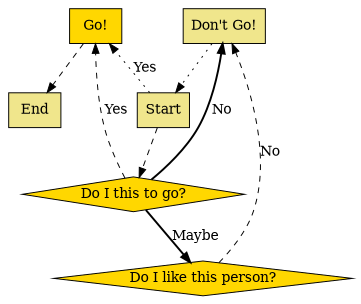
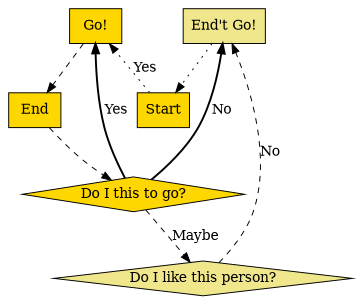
node "Don't Go!": label "Don't Go!" -> "End't Go!"
node "End": fillcolor khaki -> gold
node "Start": fillcolor khaki -> gold
edge "Do I this to go?" -> "Go!": style dashed -> bold
edge "Start" -> "Do I this to go?": now "End" -> "Do I this to go?"
edge "Do I this to go?" -> "Do I like this person?": style bold -> dashed
node "Do I like this person?": fillcolor gold -> khaki
